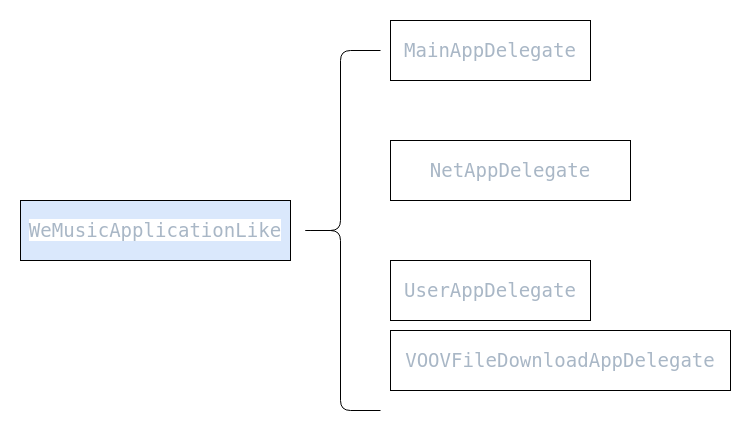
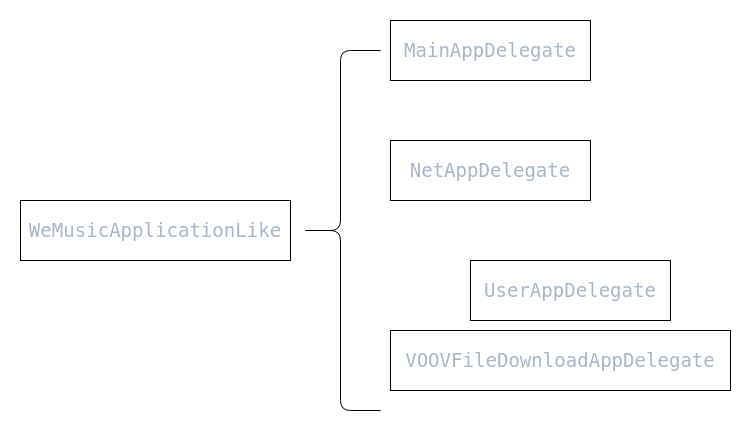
node "NetAppDelegate": size 240x60 -> 200x60
node "WeMusicApplicationLike": fillcolor #dae8fc -> #ffffff
node "UserAppDelegate": moved (491, 291) -> (571, 291)
